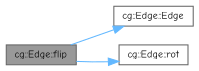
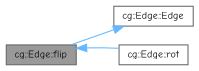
edge "cg::Edge::flip" -> "cg::Edge::rot": reversed
